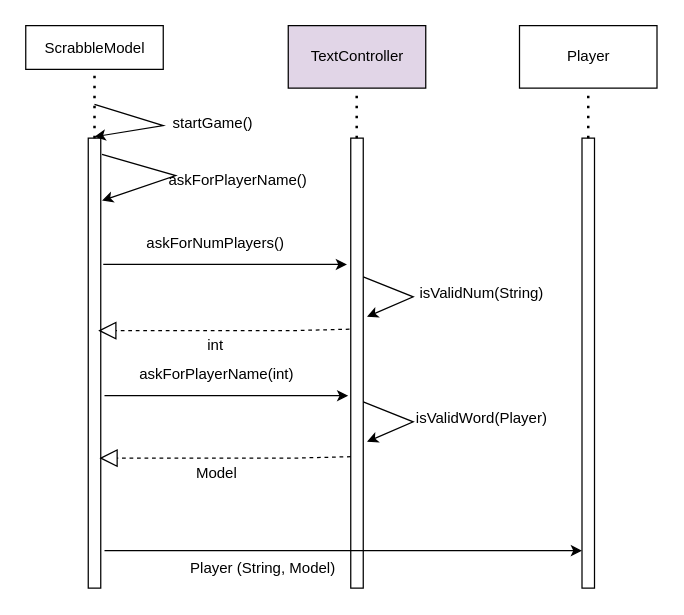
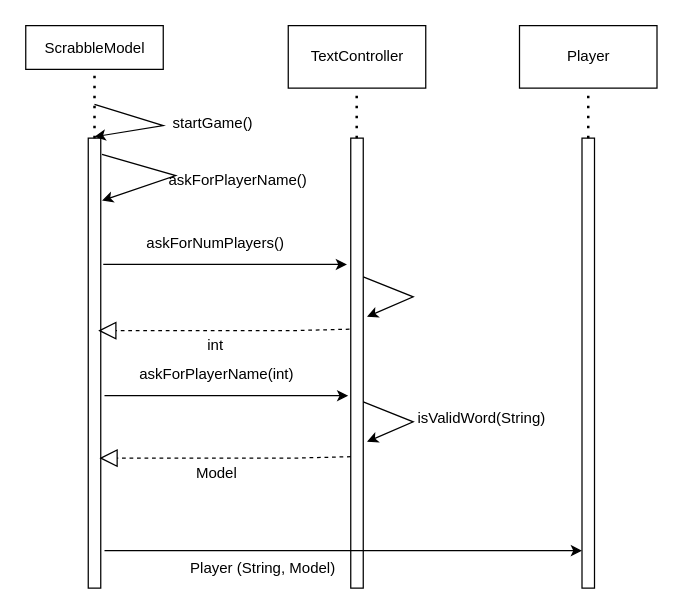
node "TextController": fillcolor #e1d5e7 -> #ffffff
node "isValidNum(String)": removed
node "isValidWord(Player)": label "isValidWord(Player)" -> "isValidWord(String)"
